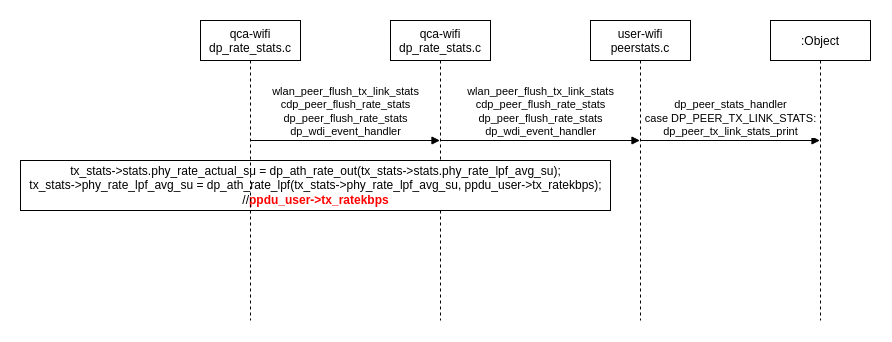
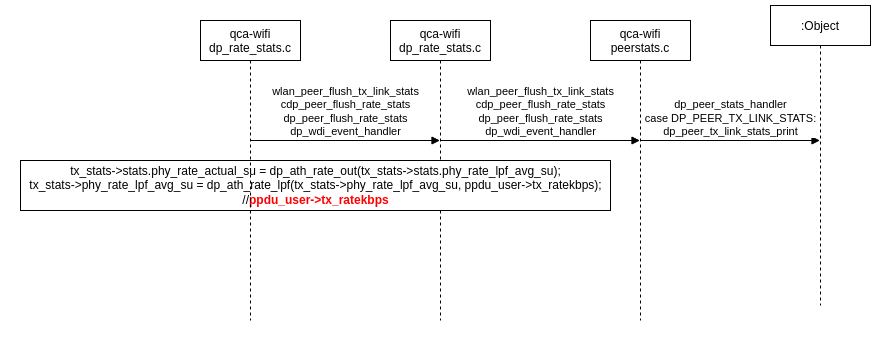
node "user-wifi peerstats.c": label "user-wifi peerstats.c" -> "qca-wifi peerstats.c"
node ":Object": moved (821, 171) -> (821, 156)
